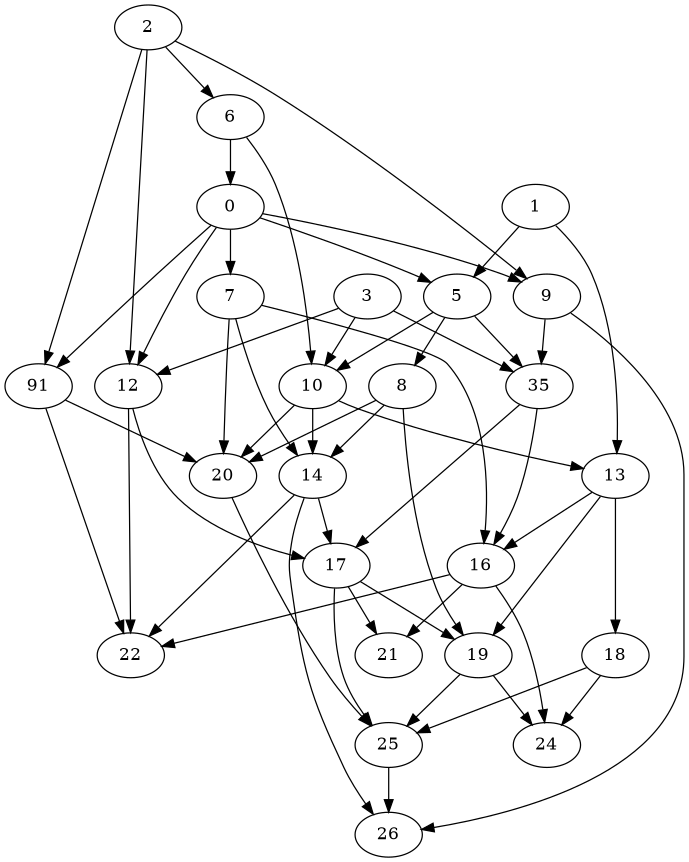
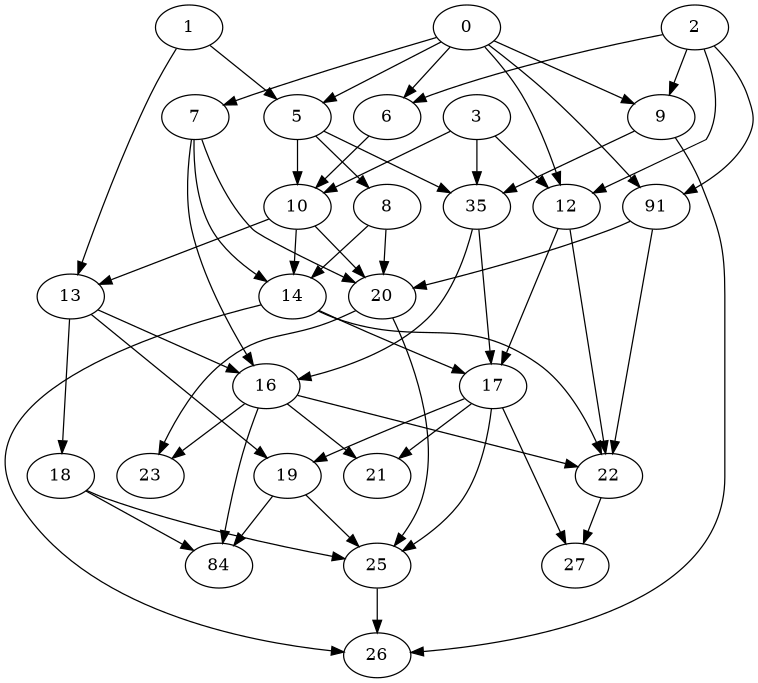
edge "6" -> "0": reversed
node "23": added
edge "8" -> "19": removed
node "27": added
node "24": label "24" -> "84"
